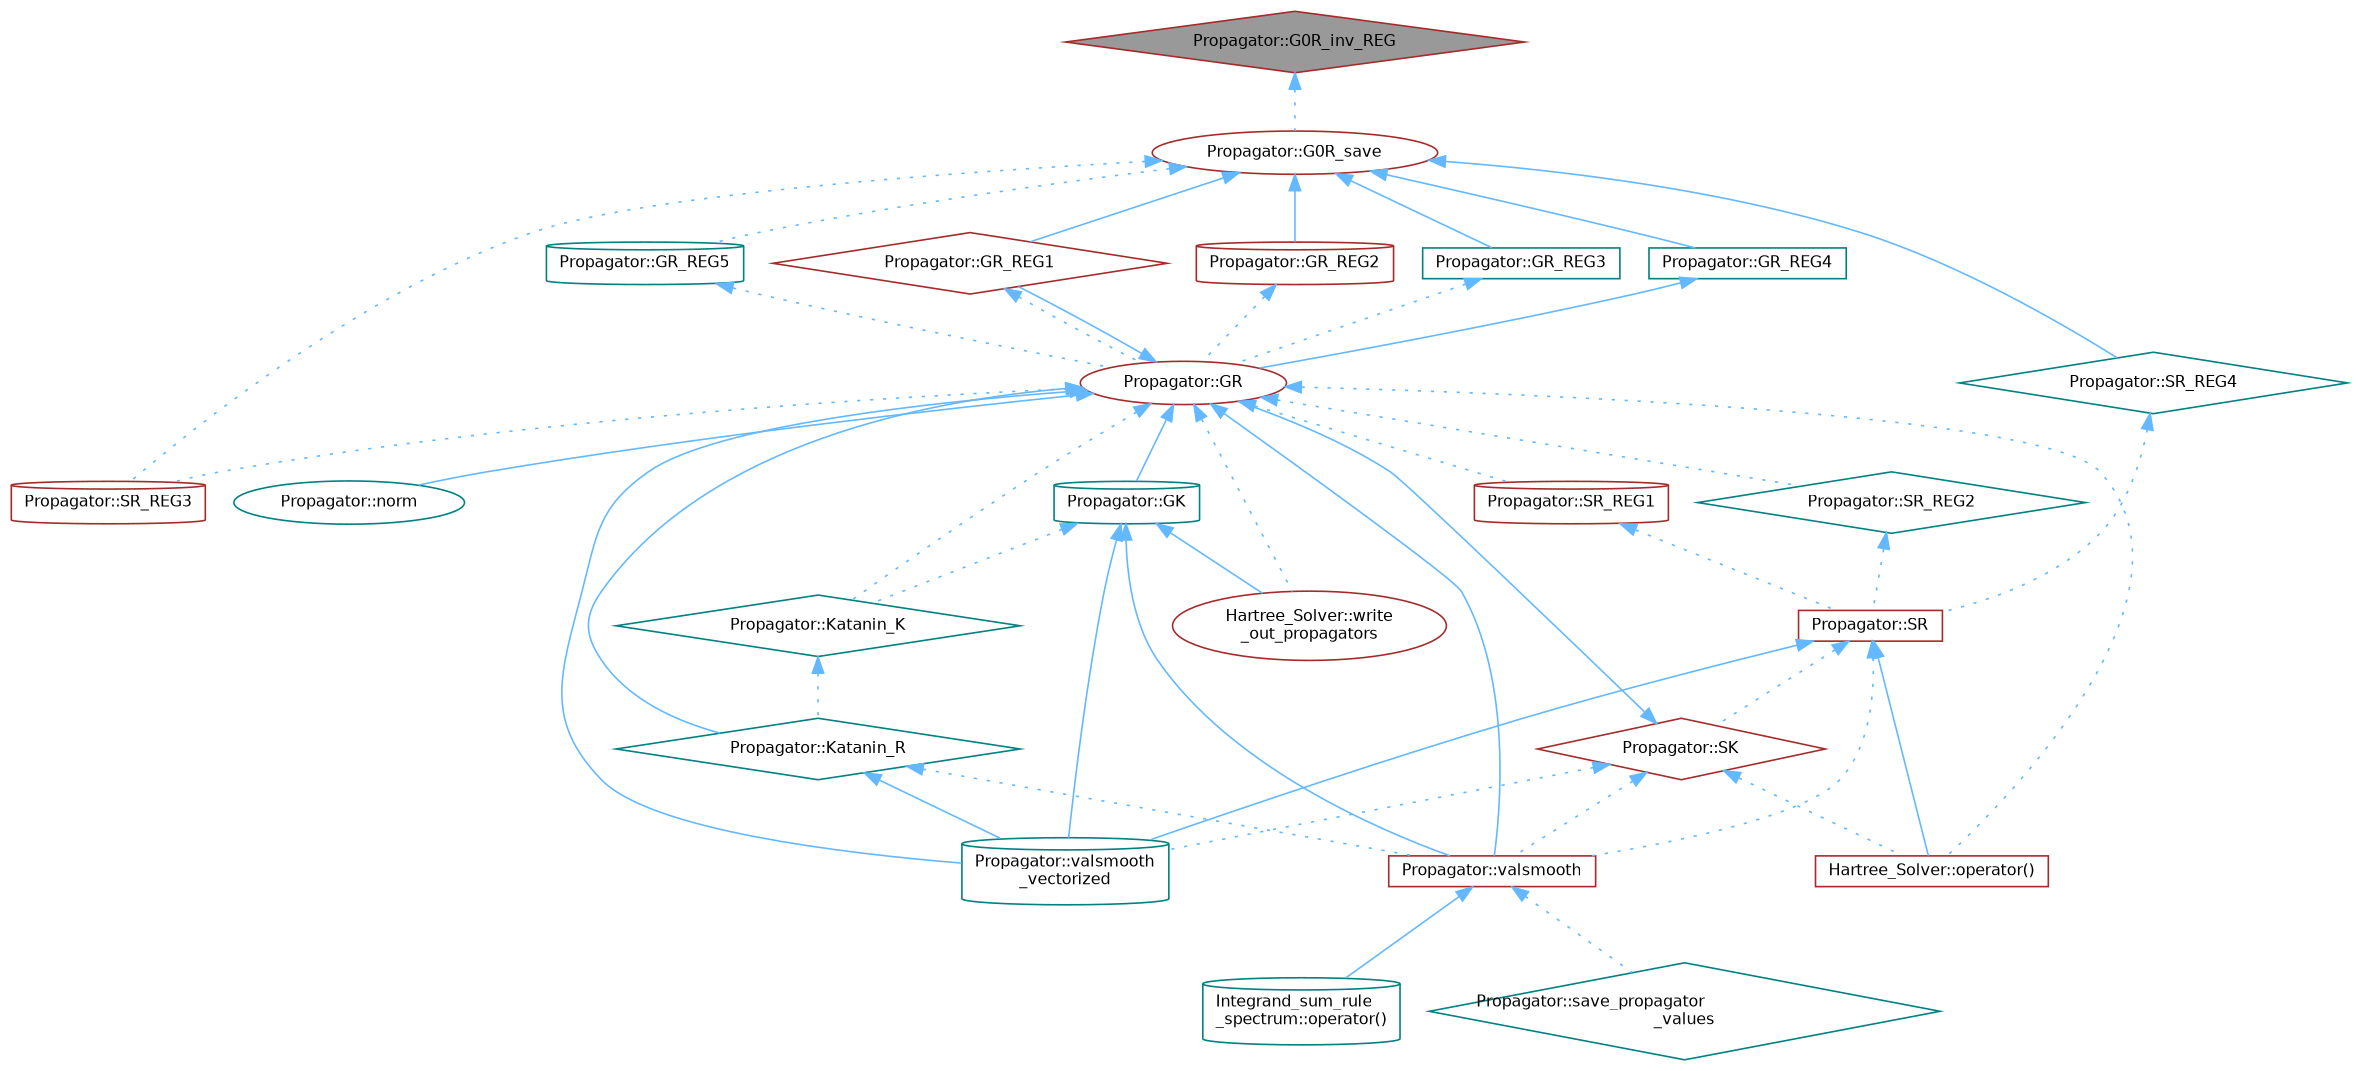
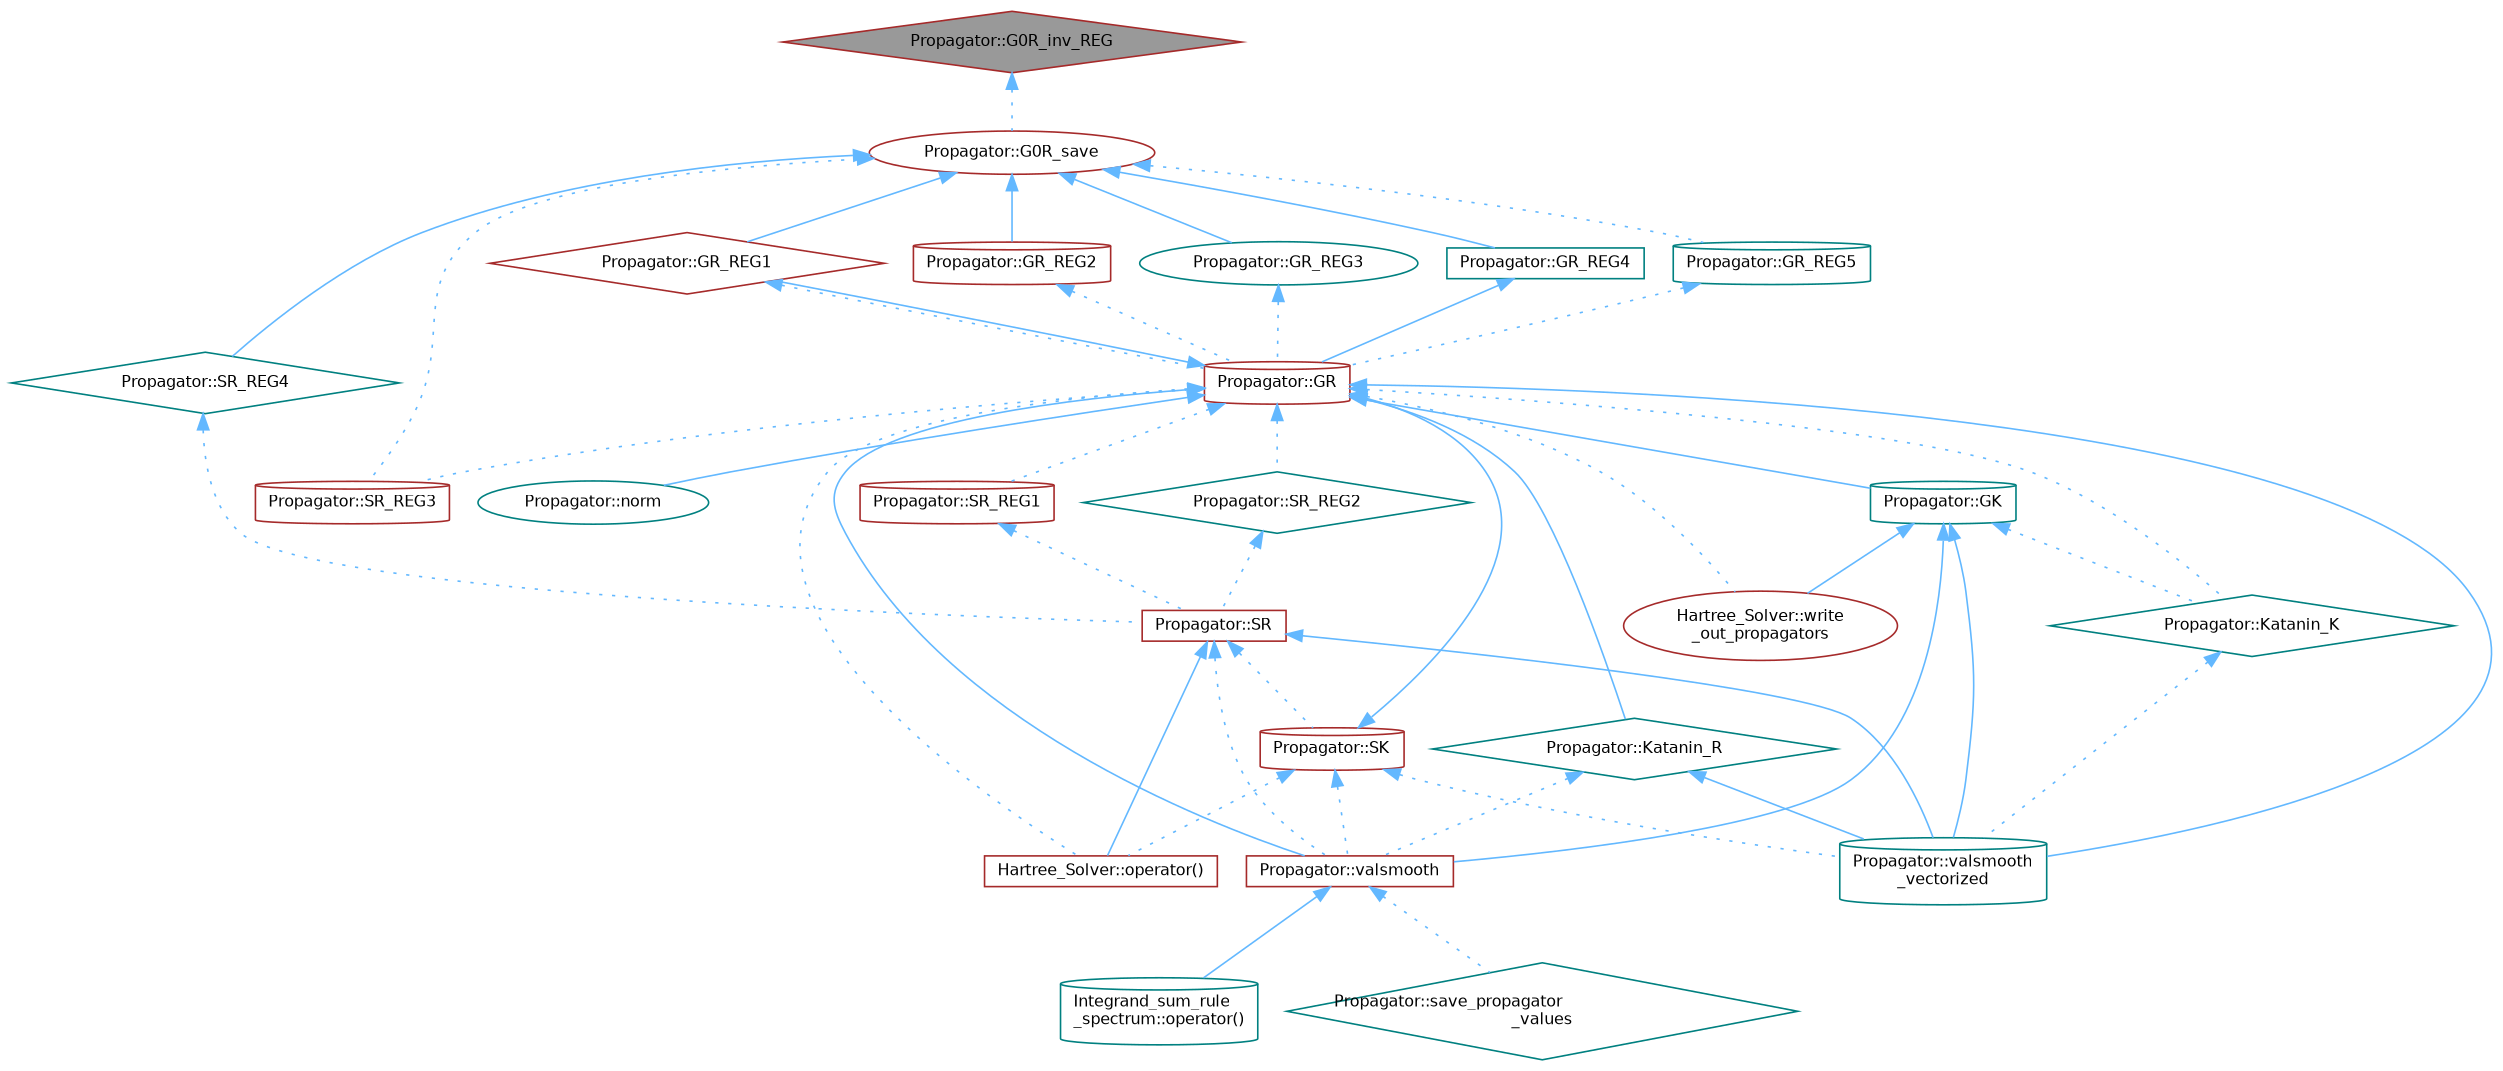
node "Propagator::GR_REG3": shape box -> ellipse
node "Propagator::GR": shape ellipse -> cylinder
edge "Propagator::Katanin_R" -> "Propagator::Katanin_K": now "Propagator::valsmooth _vectorized" -> "Propagator::Katanin_K"
node "Propagator::SK": shape diamond -> cylinder
